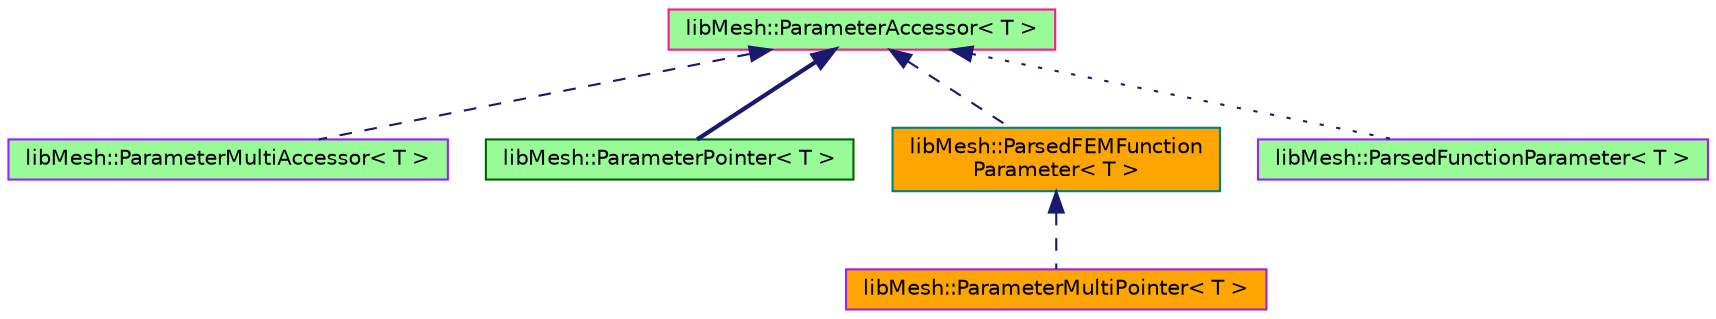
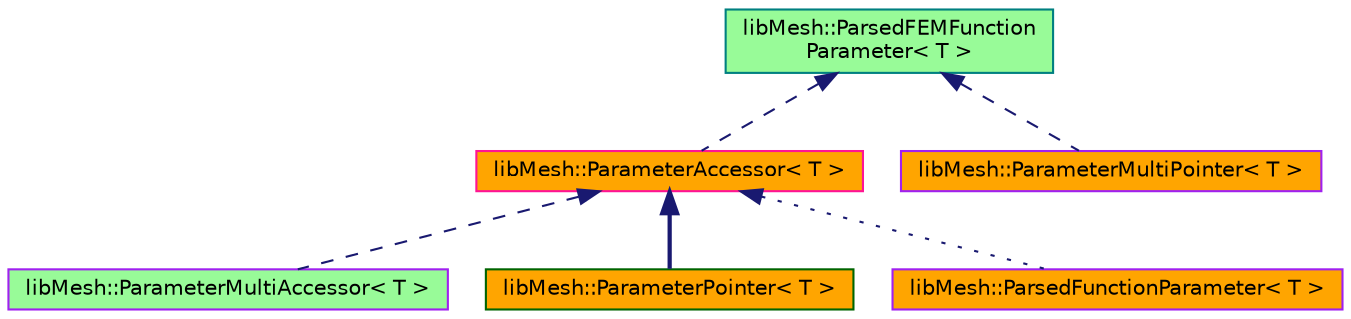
node "libMesh::ParameterAccessor< T >": fillcolor palegreen -> orange
edge "libMesh::ParsedFEMFunction Parameter< T >" -> "libMesh::ParameterAccessor< T >": reversed
node "libMesh::ParameterPointer< T >": fillcolor palegreen -> orange
node "libMesh::ParsedFEMFunction Parameter< T >": fillcolor orange -> palegreen
node "libMesh::ParsedFunctionParameter< T >": fillcolor palegreen -> orange
